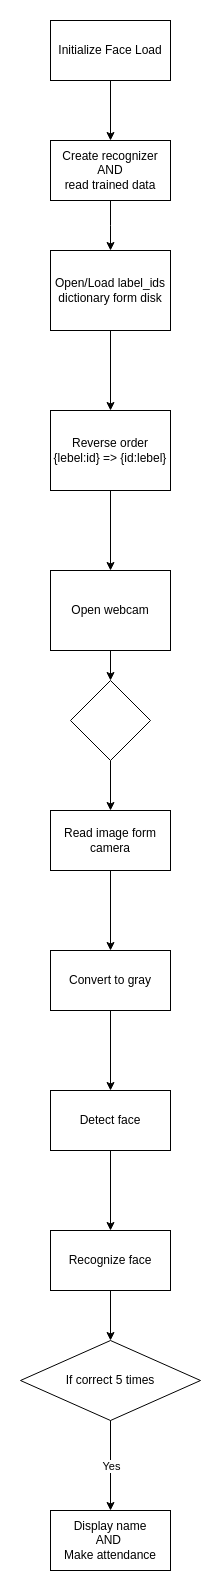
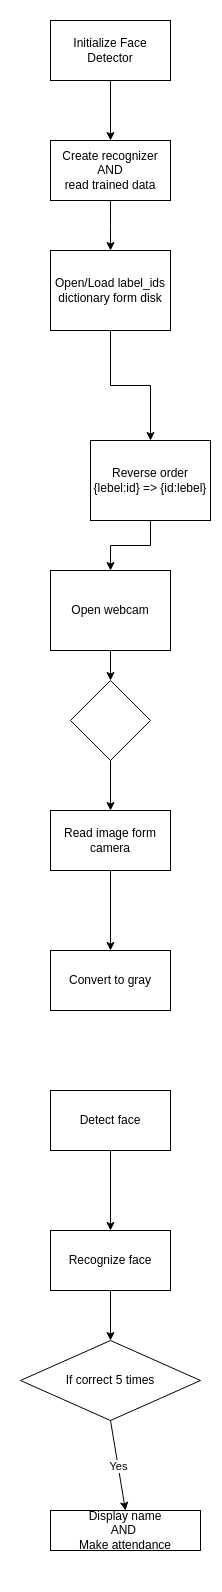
node "Initialize Face Load": label "Initialize Face Load" -> "Initialize Face Detector"
node "Reverse order {lebel:id} => {id:lebel}": moved (111, 451) -> (151, 481)
edge "Convert to gray" -> "Detect face": removed
node "Display name AND Make attendance": size 120x60 -> 150x40
